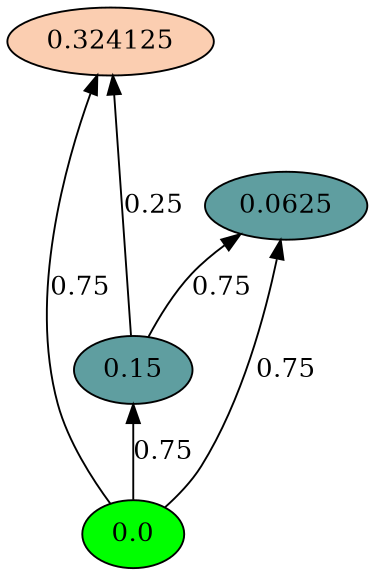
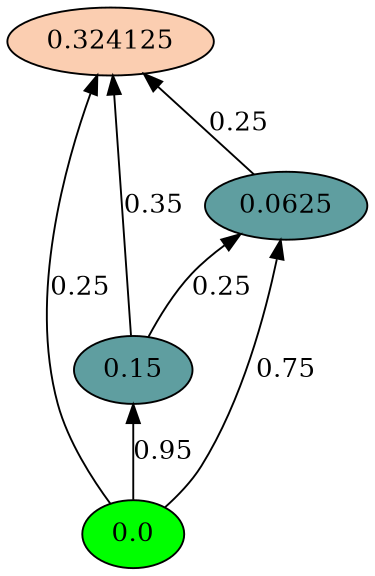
edge "0.0625" -> "0.324125": added, label "0.25"
edge "0.15" -> "0.324125": label "0.25" -> "0.35"
edge "0.0" -> "0.324125": label "0.75" -> "0.25"
edge "0.15" -> "0.0625": label "0.75" -> "0.25"
edge "0.0" -> "0.15": label "0.75" -> "0.95"
